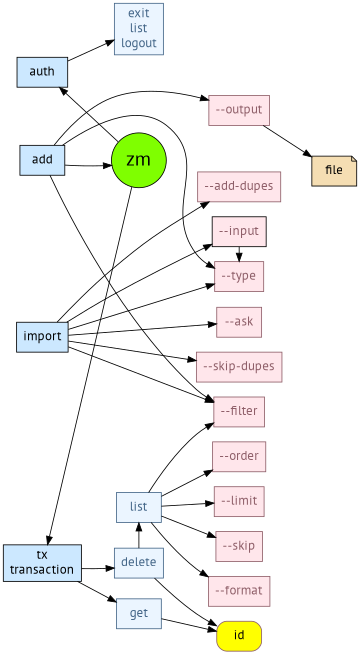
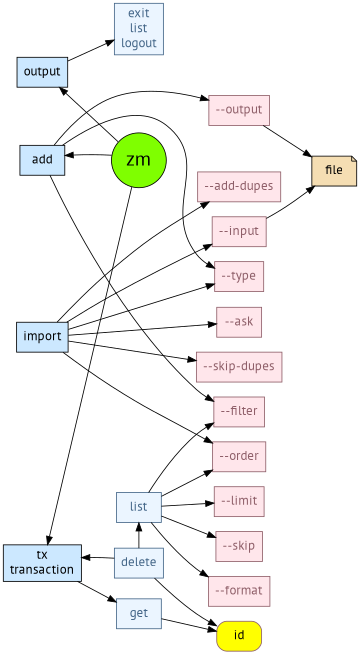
node "auth": label "auth" -> "output"
edge "add" -> "zm": reversed
node "--input": color black -> #8f5f69
edge "--input" -> "--type": now "--input" -> "file"
edge "import" -> "--filter": now "import" -> "--order"
edge "tx transaction" -> "delete": reversed
